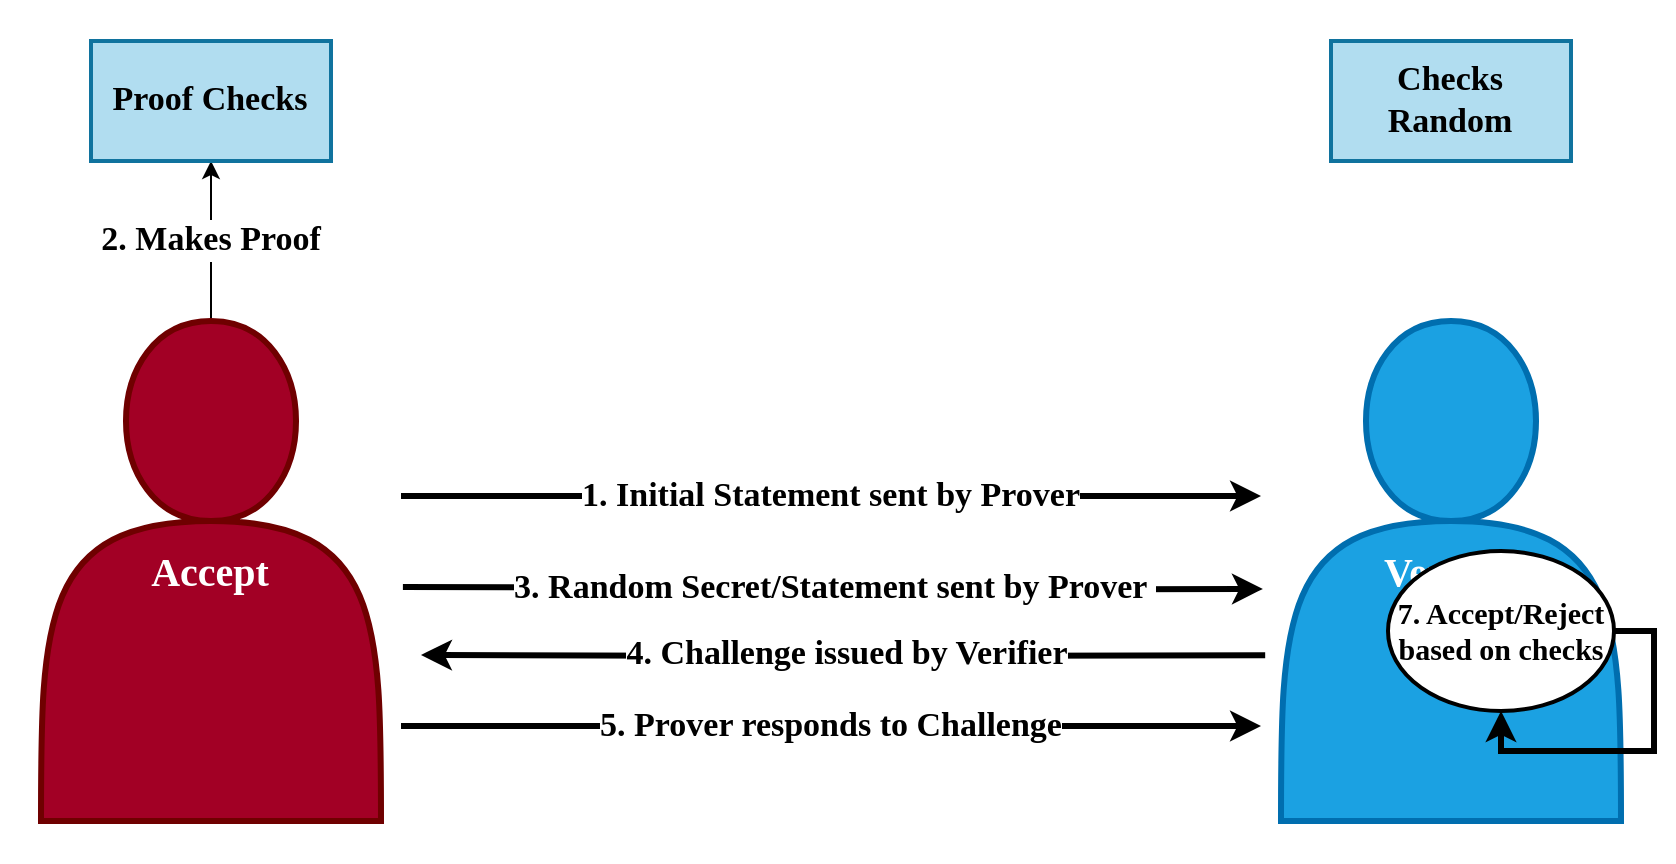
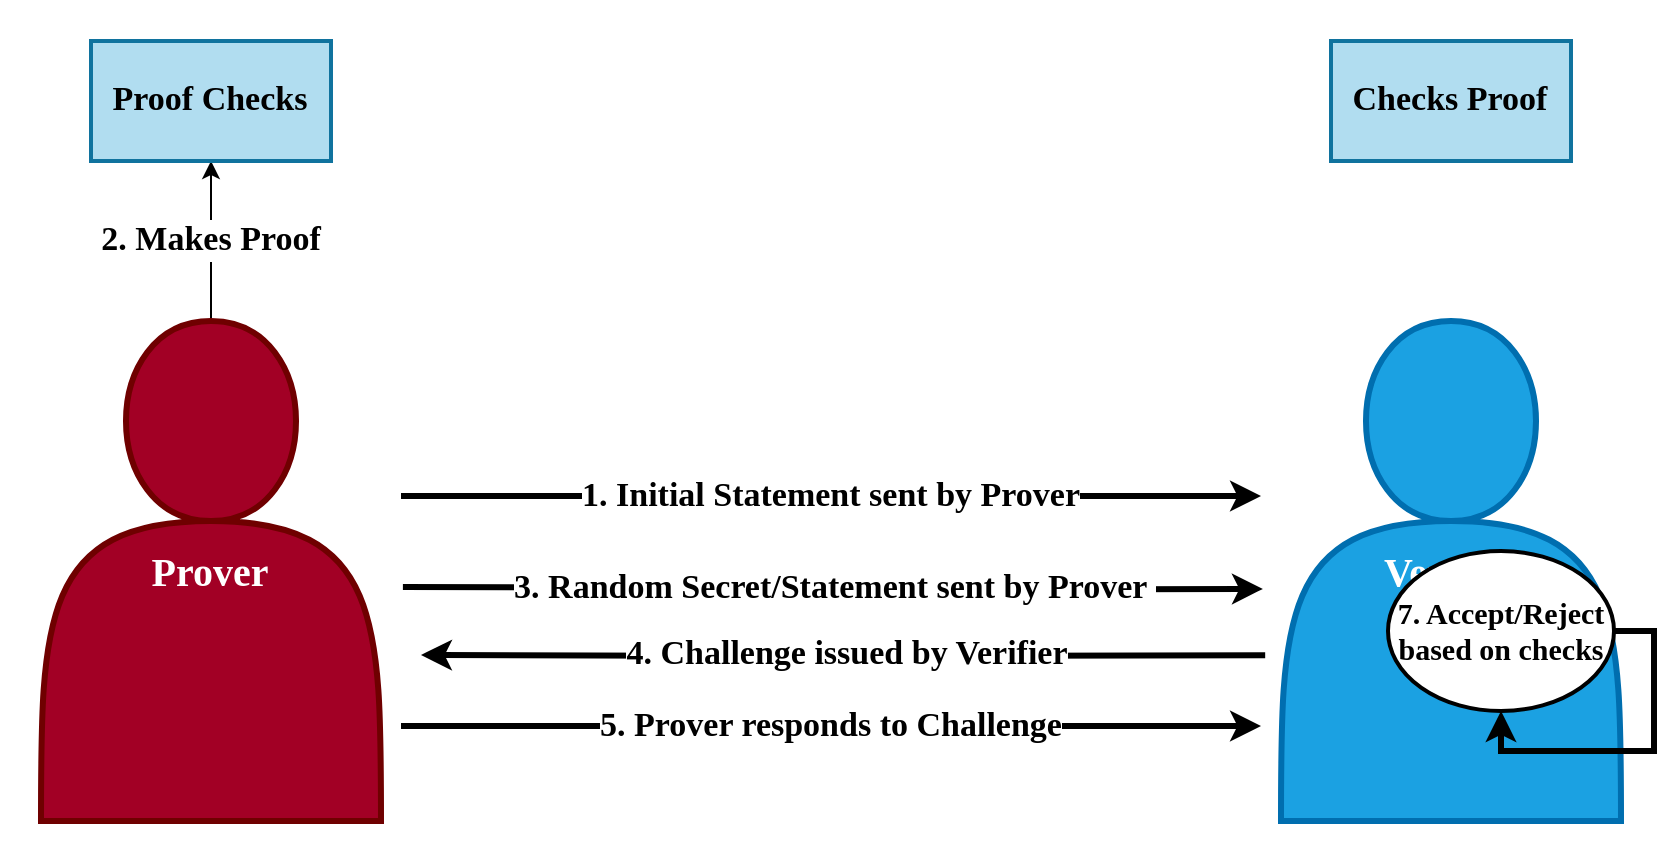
node "Checks Random": label "Checks Random" -> "Checks Proof"
node "Accept": label "Accept" -> "Prover"
